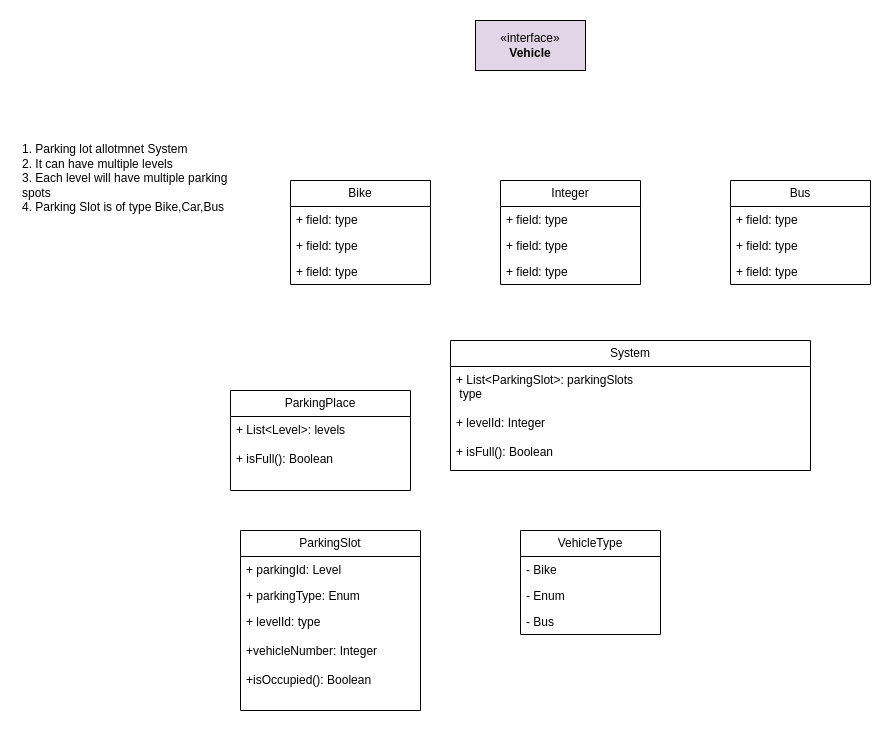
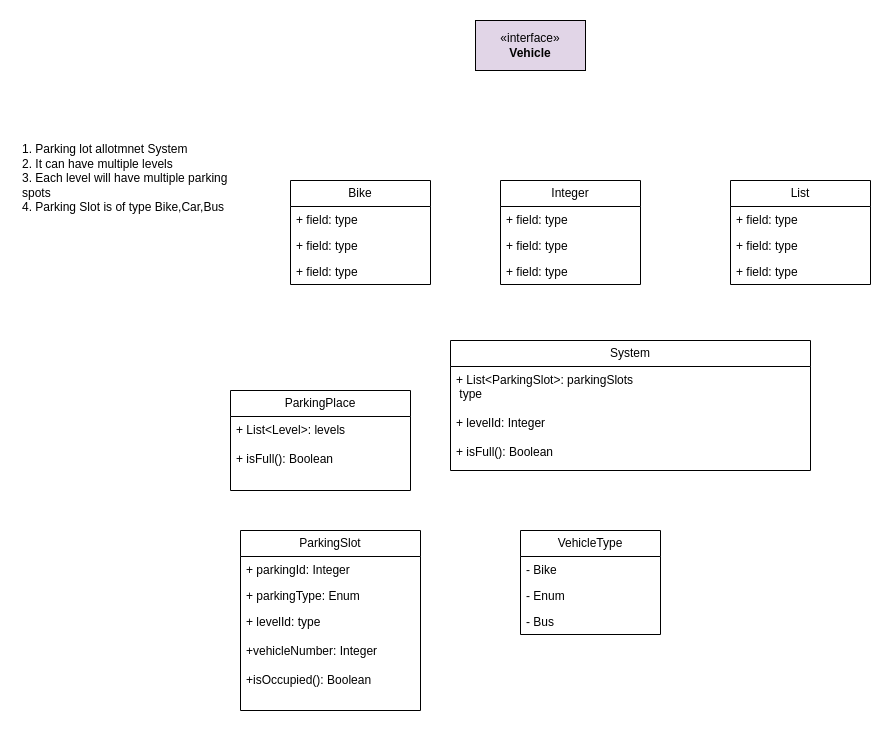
node "Bus": label "Bus" -> "List"
node "+ parkingId: Level": label "+ parkingId: Level" -> "+ parkingId: Integer"
